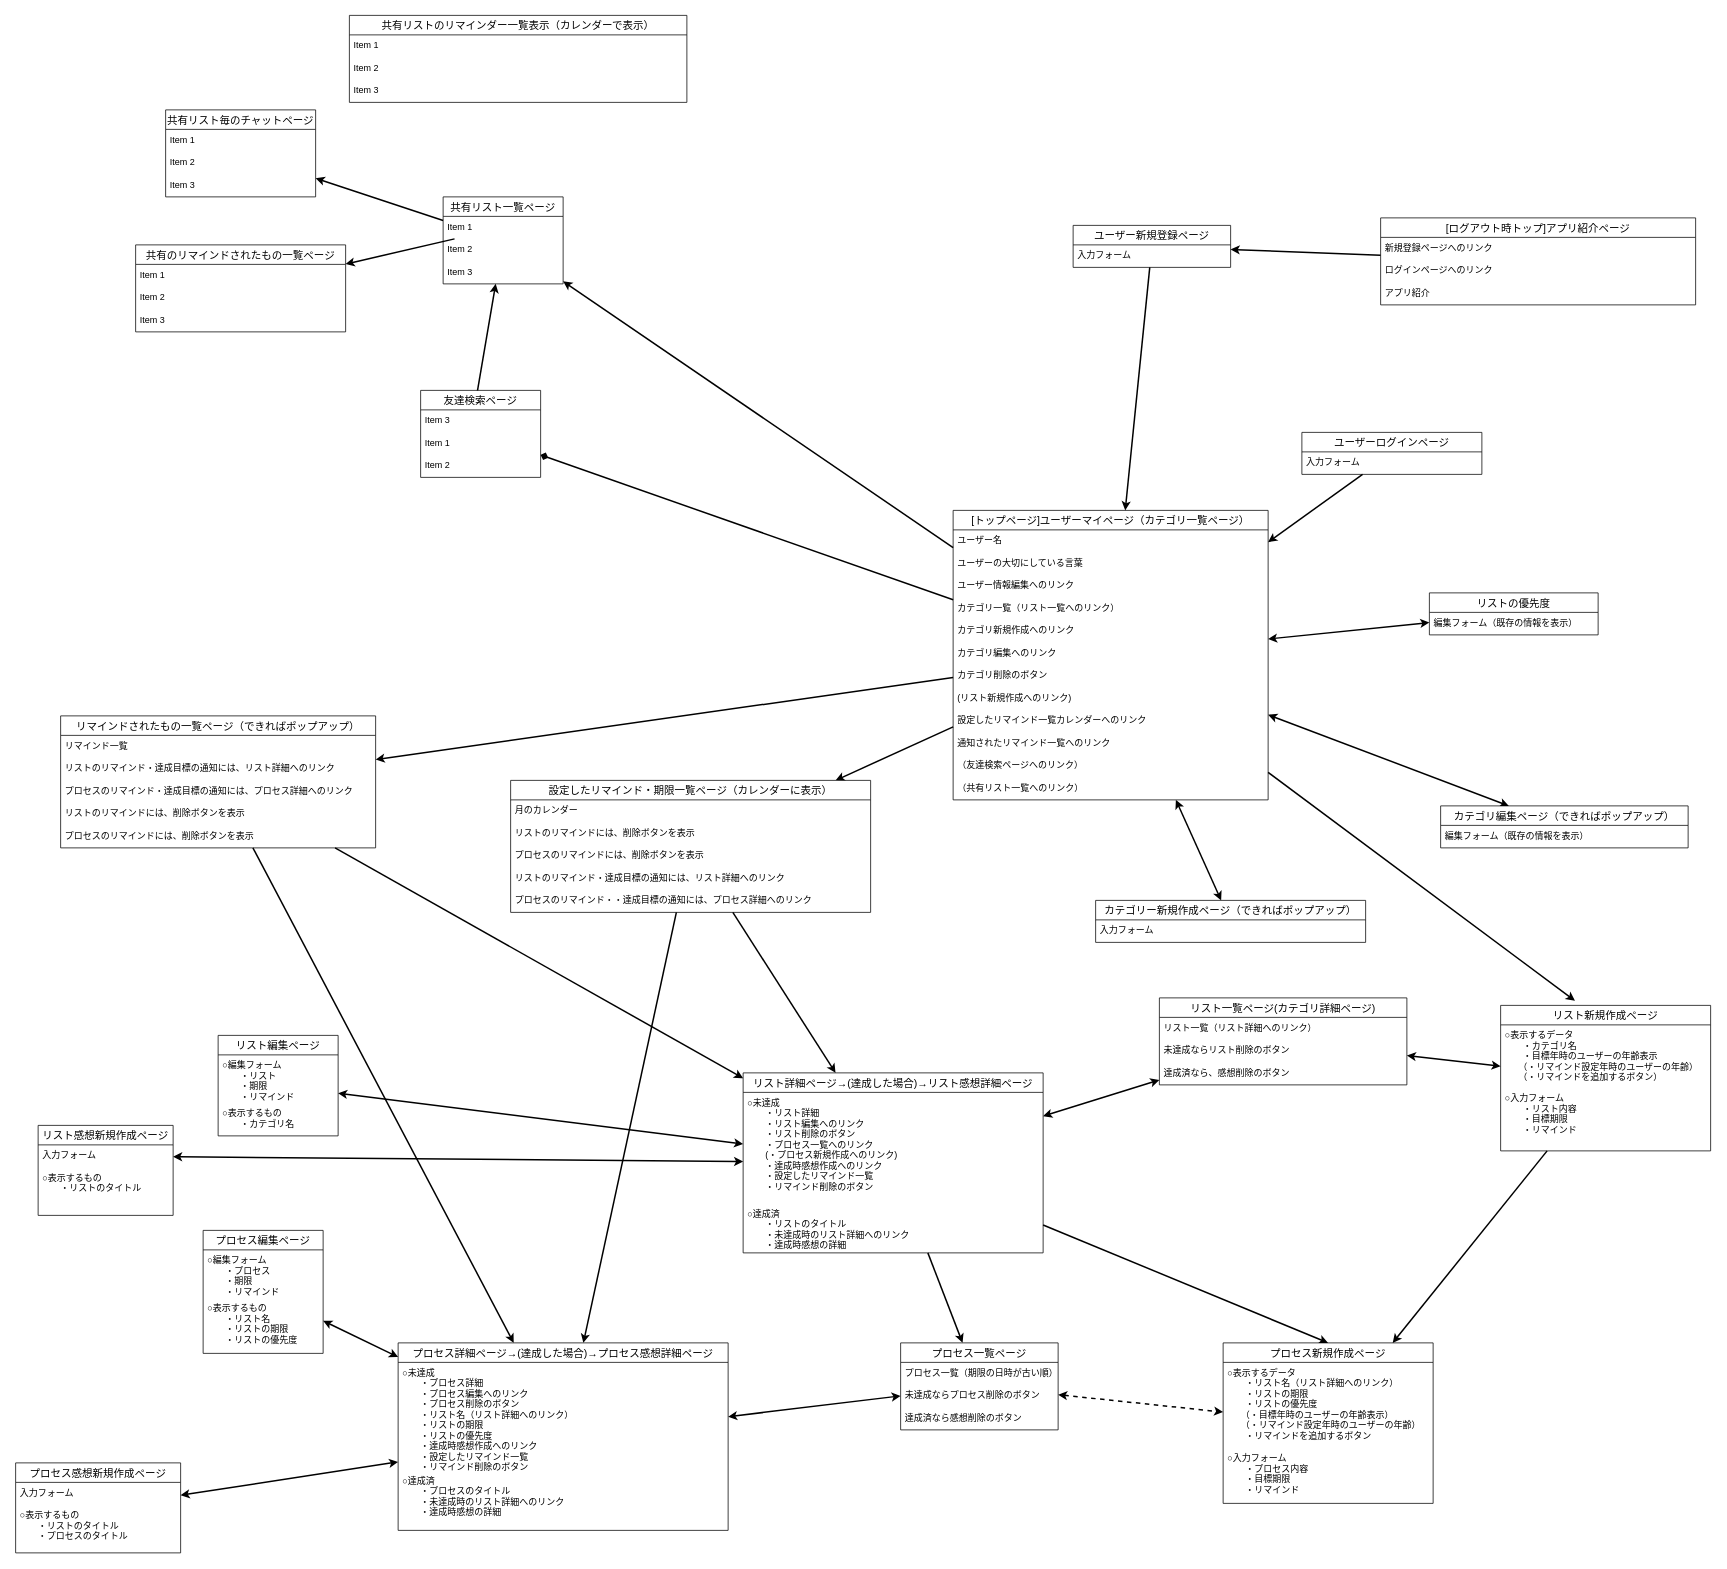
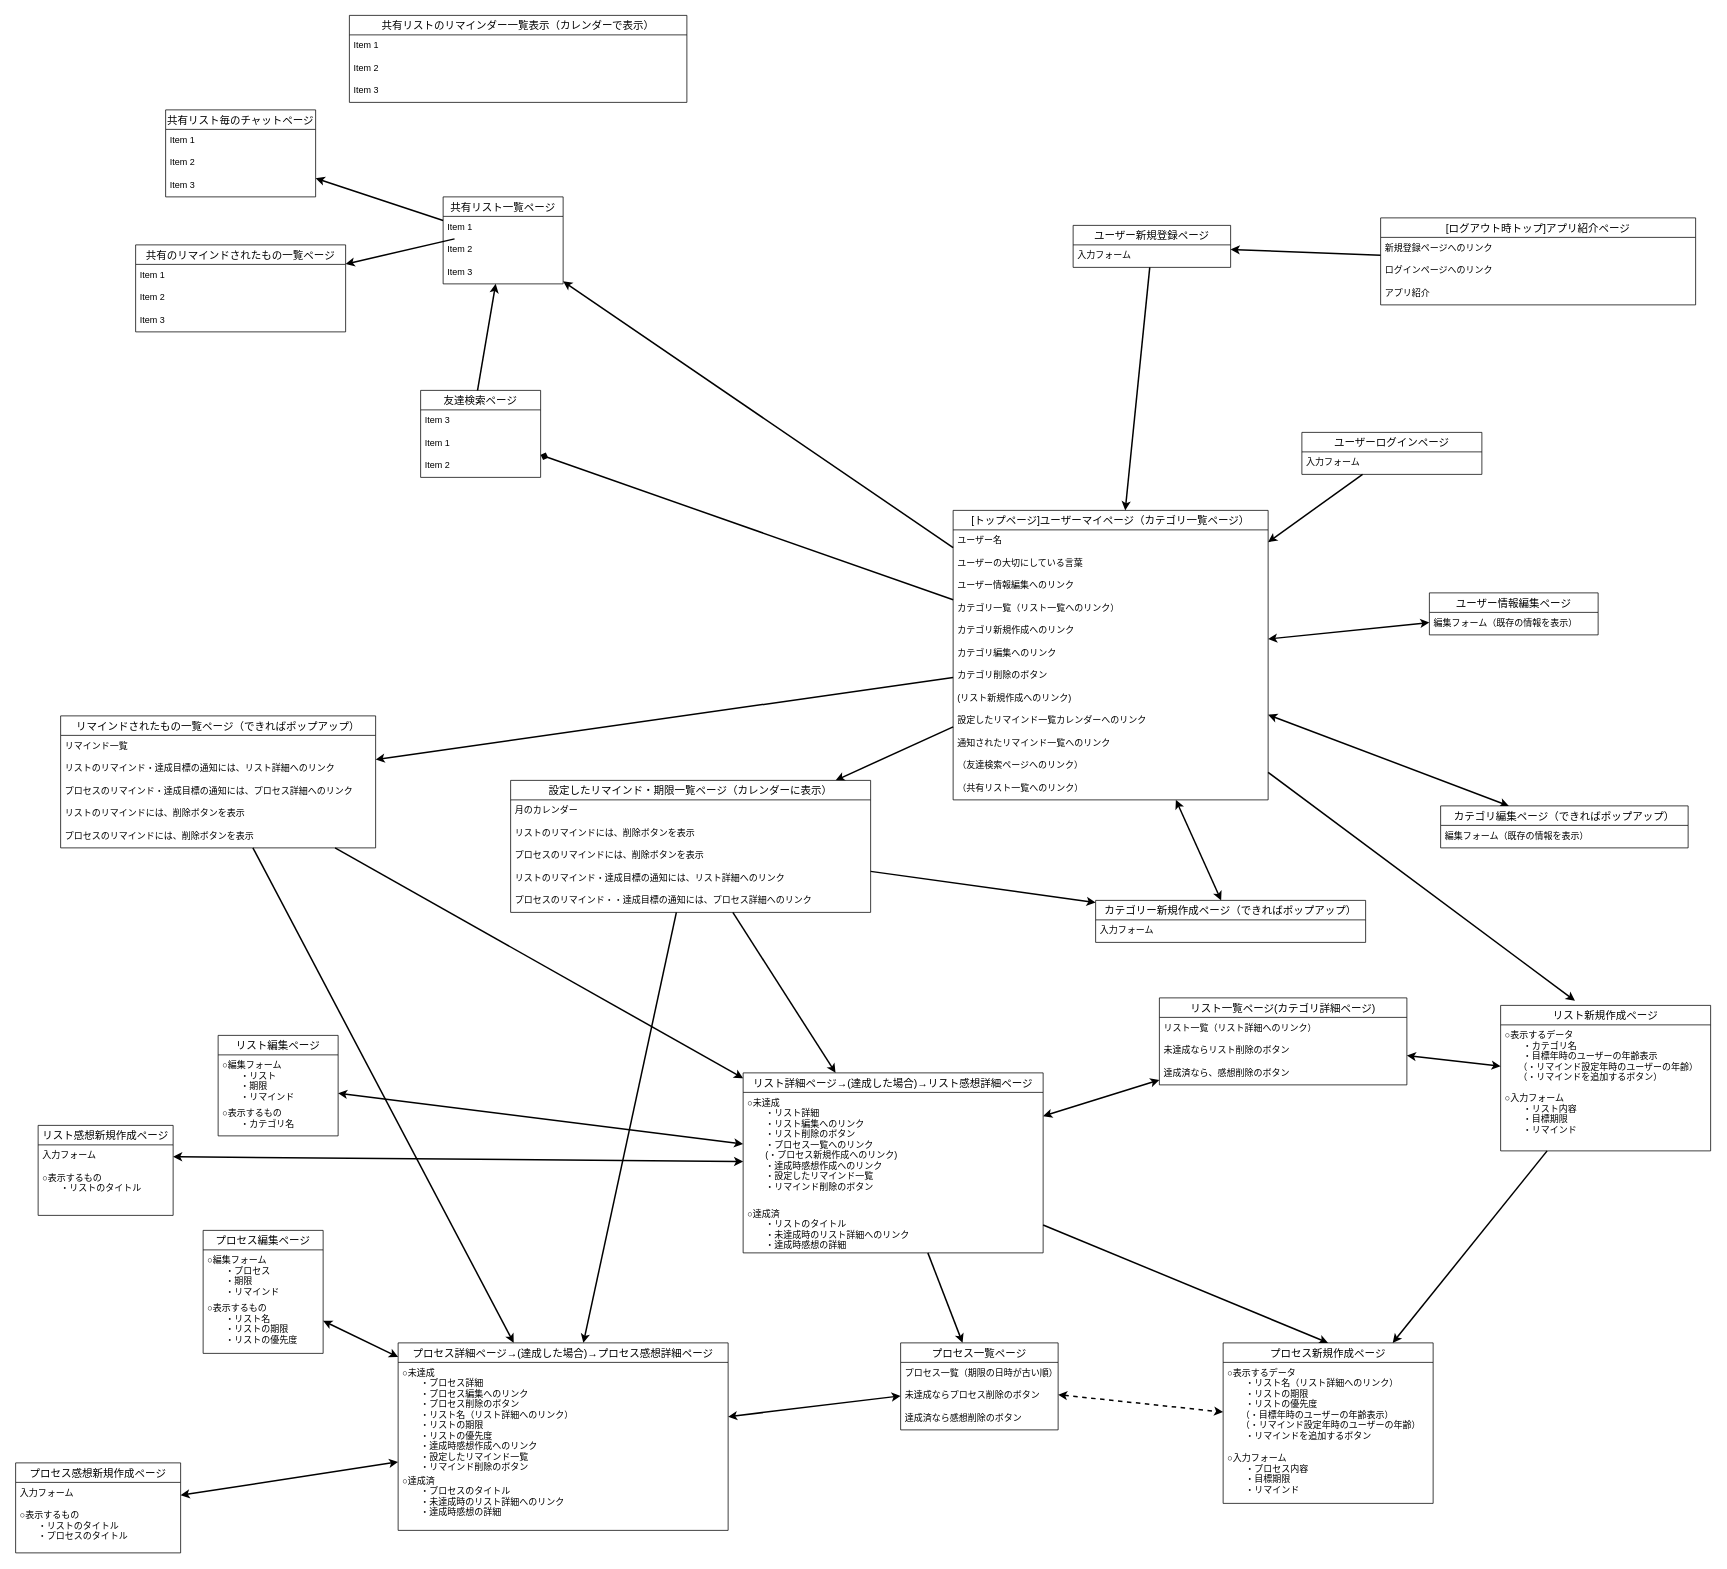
node "リストの優先度": label "リストの優先度" -> "ユーザー情報編集ページ"
edge "設定したリマインド・期限一覧ページ（カレンダーに表示）" -> "カテゴリー新規作成ページ（できればポップアップ）": added
